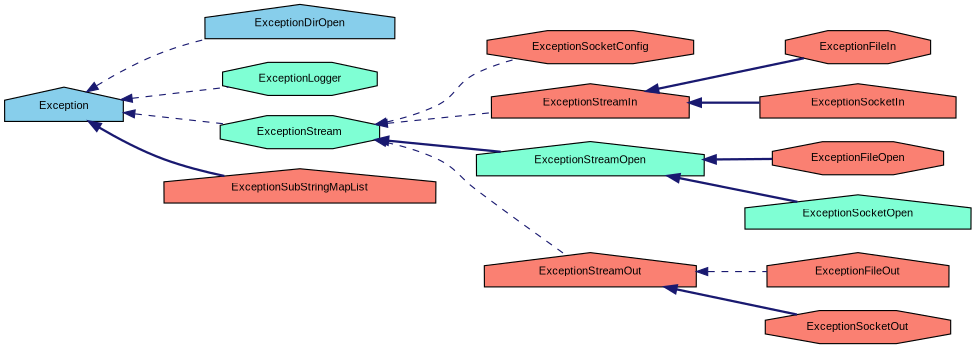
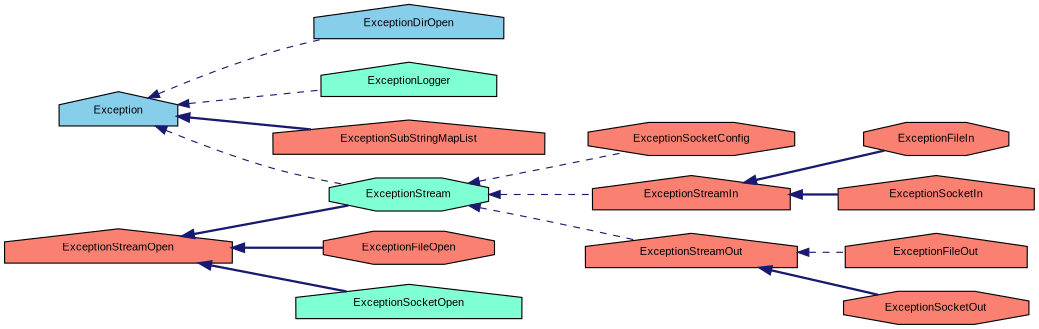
node "ExceptionLogger": shape octagon -> house
edge "ExceptionStreamOpen" -> "ExceptionStream": reversed
node "ExceptionStreamOpen": fillcolor aquamarine -> salmon
